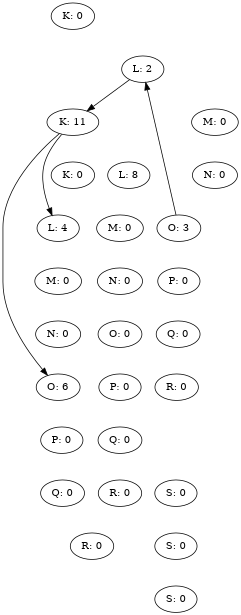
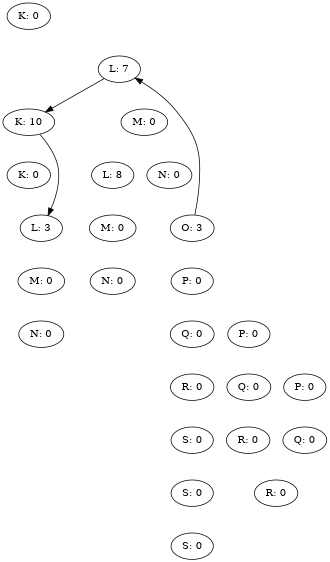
node "L: 2": label "L: 2" -> "L: 7"
node "K: 11": label "K: 11" -> "K: 10"
node "L: 4": label "L: 4" -> "L: 3"
node "O: 0": removed
node "O: 6": removed
